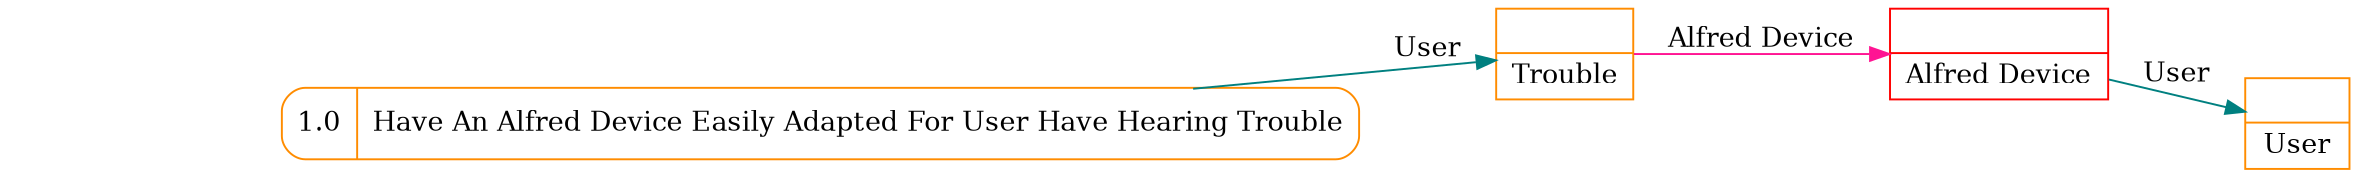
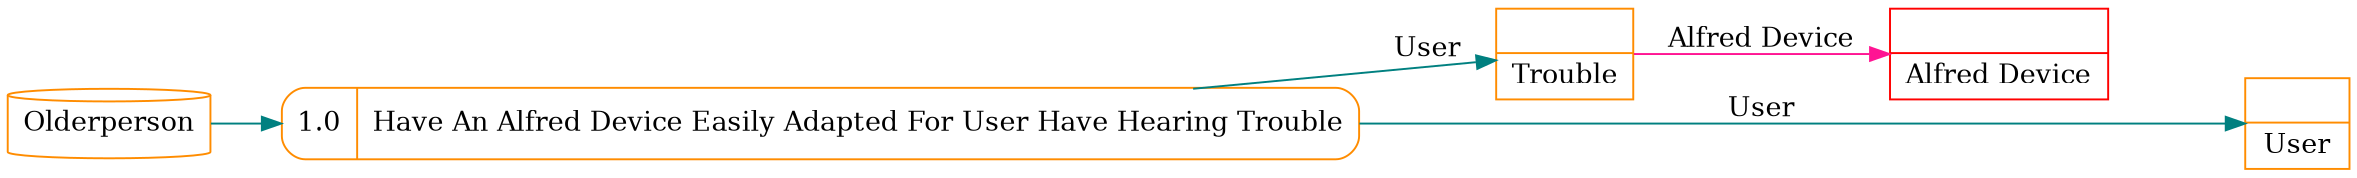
edge "Alfred Device" -> "User": now "1.0" -> "User"
node "Olderperson": added
